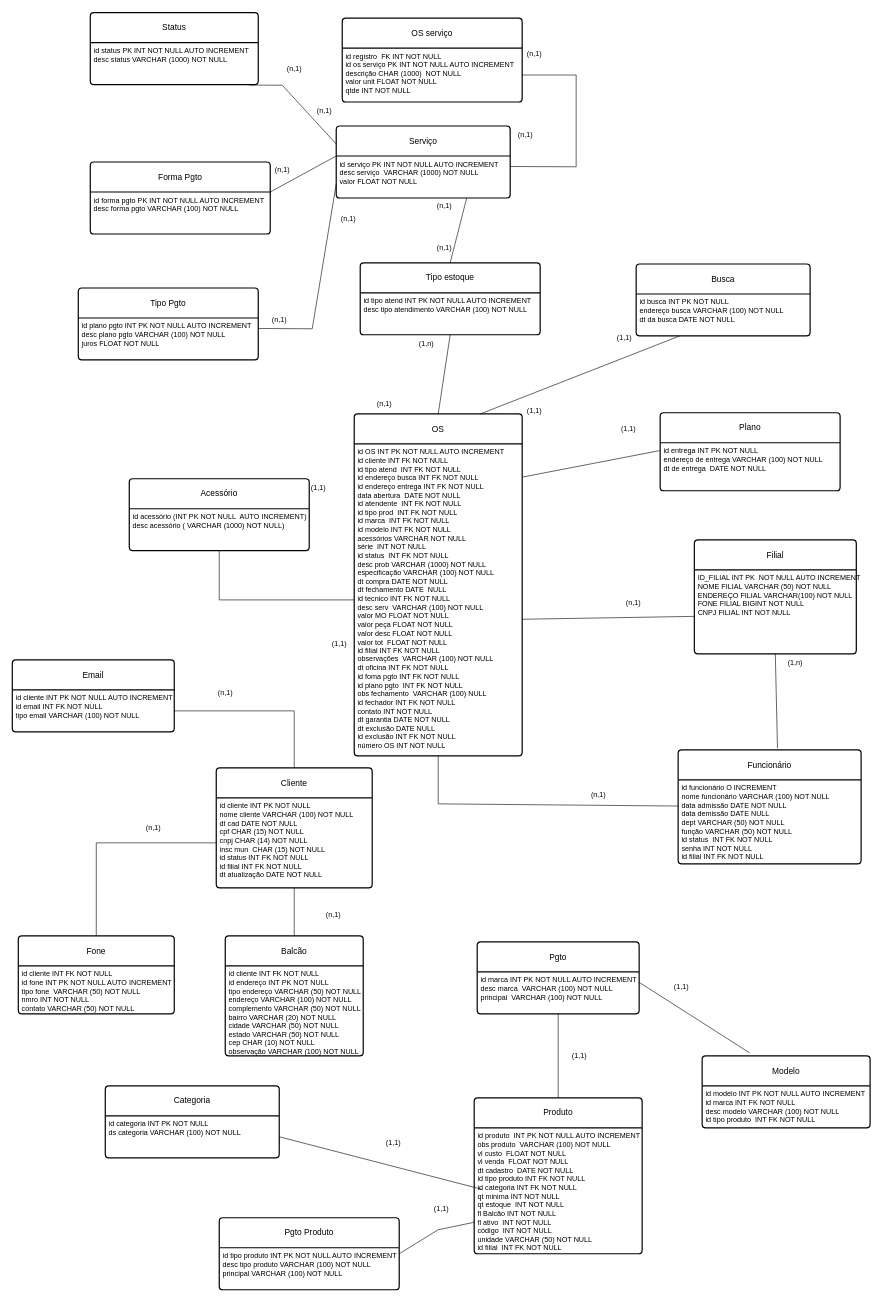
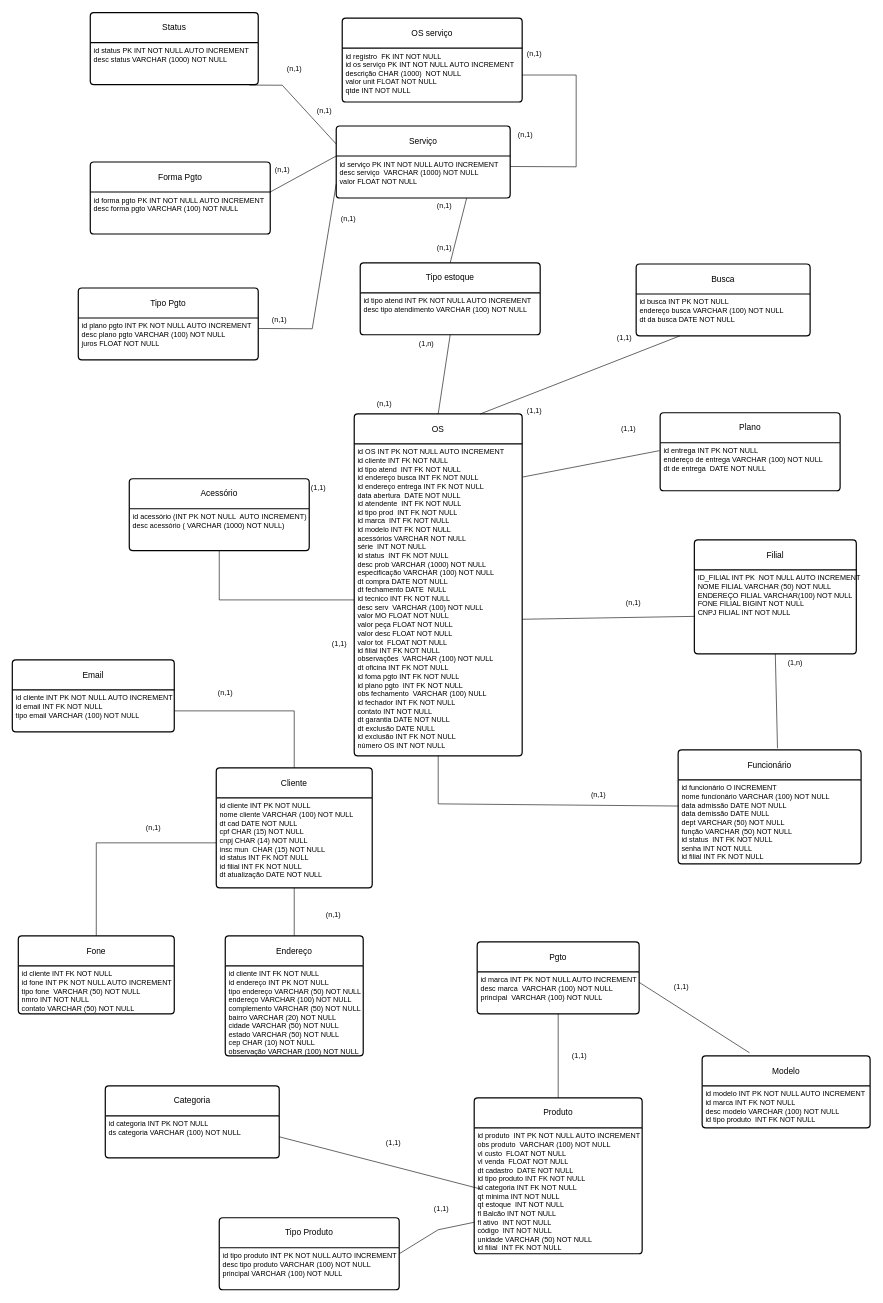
node "Balcão": label "Balcão" -> "Endereço"
node "Pgto Produto": label "Pgto Produto" -> "Tipo Produto"
